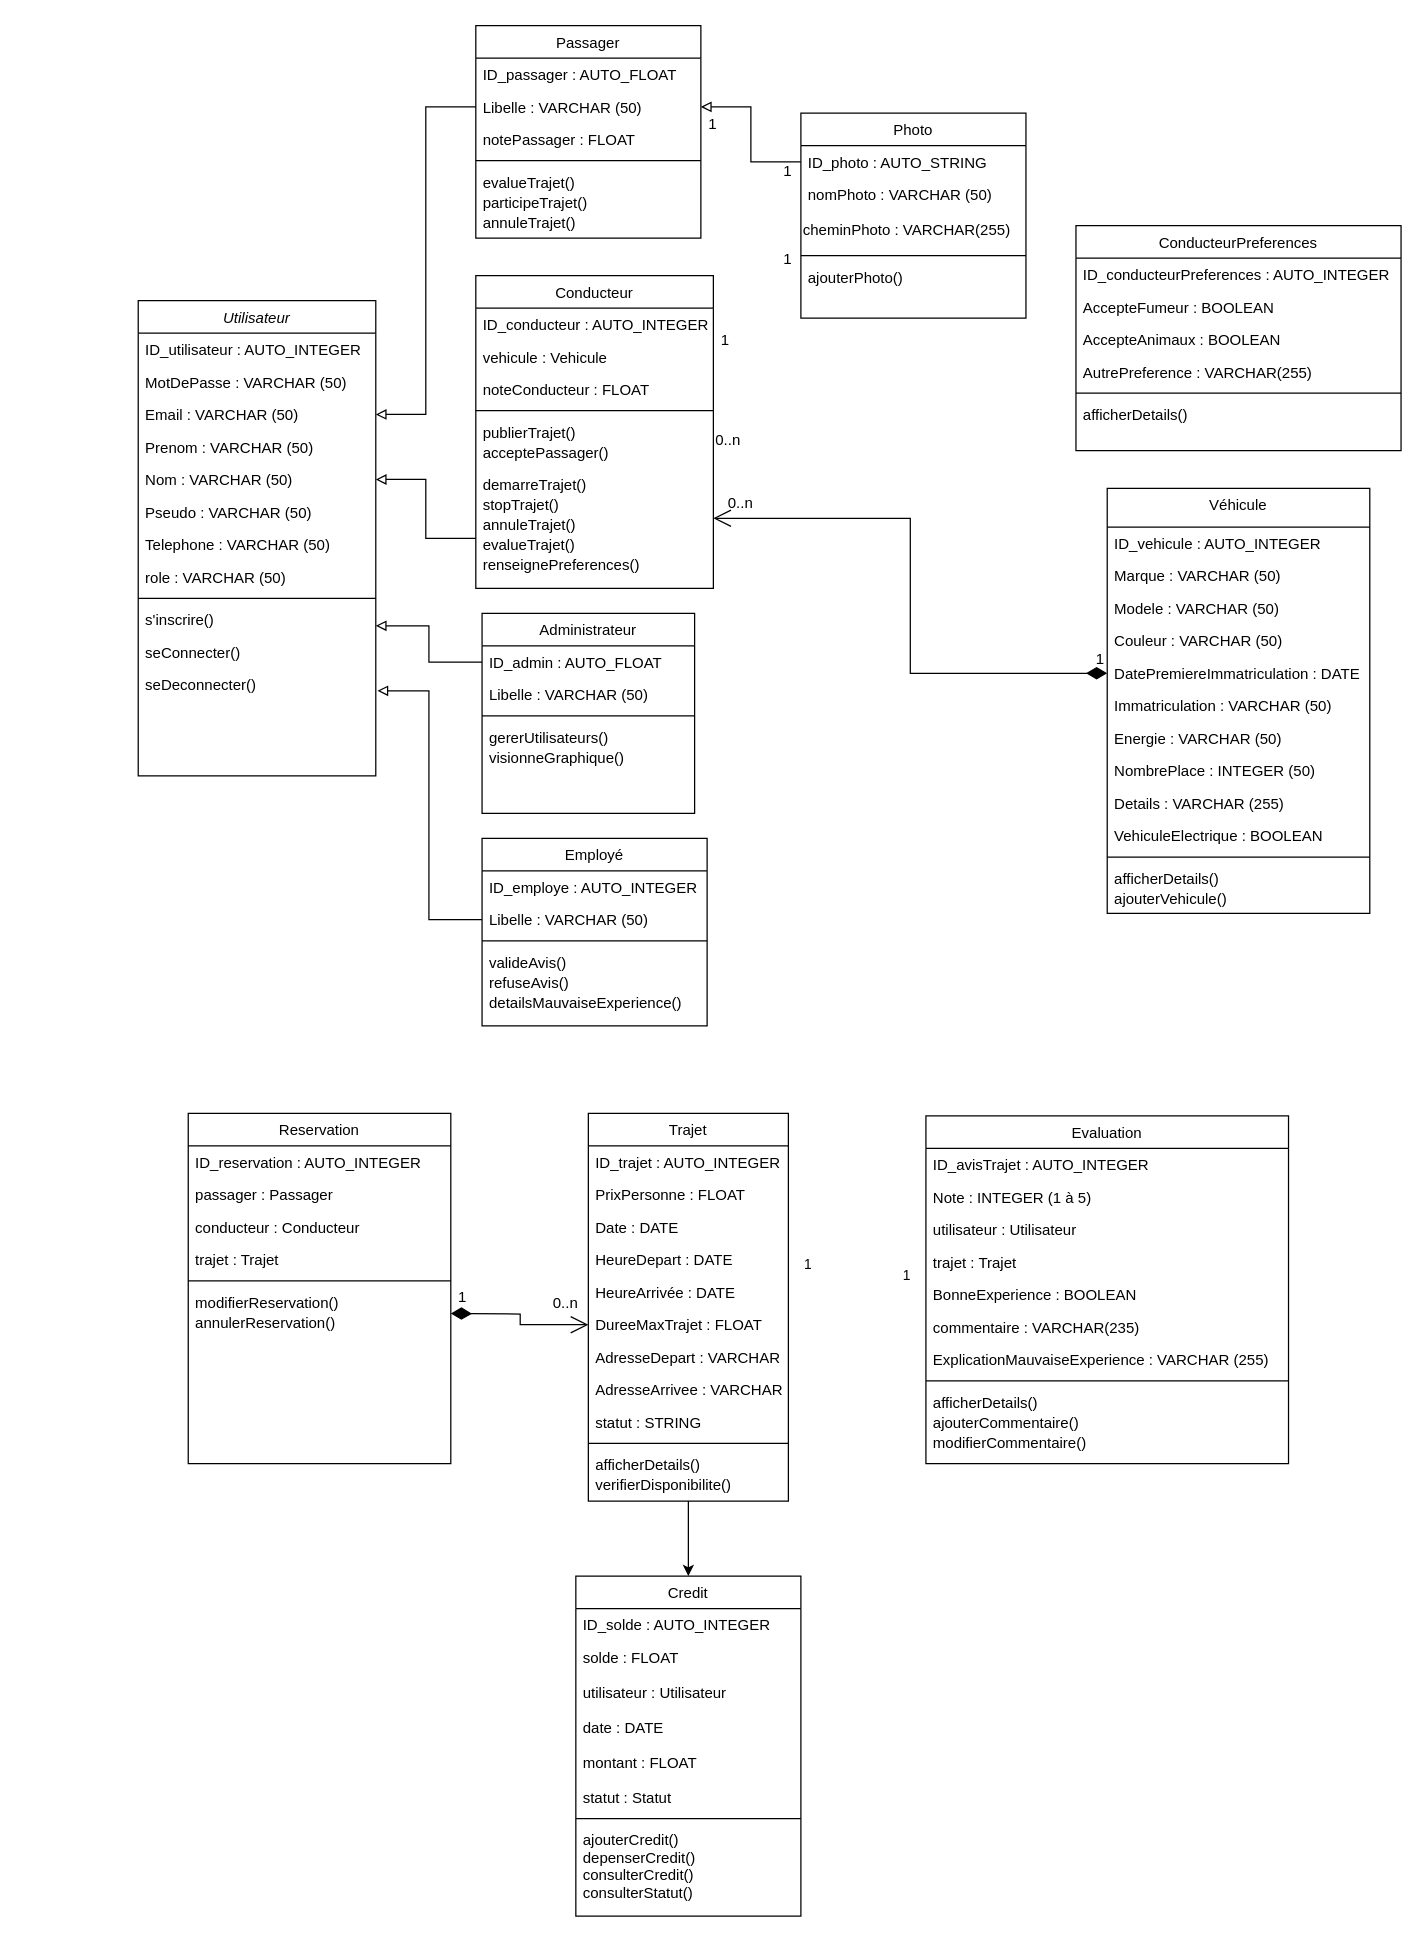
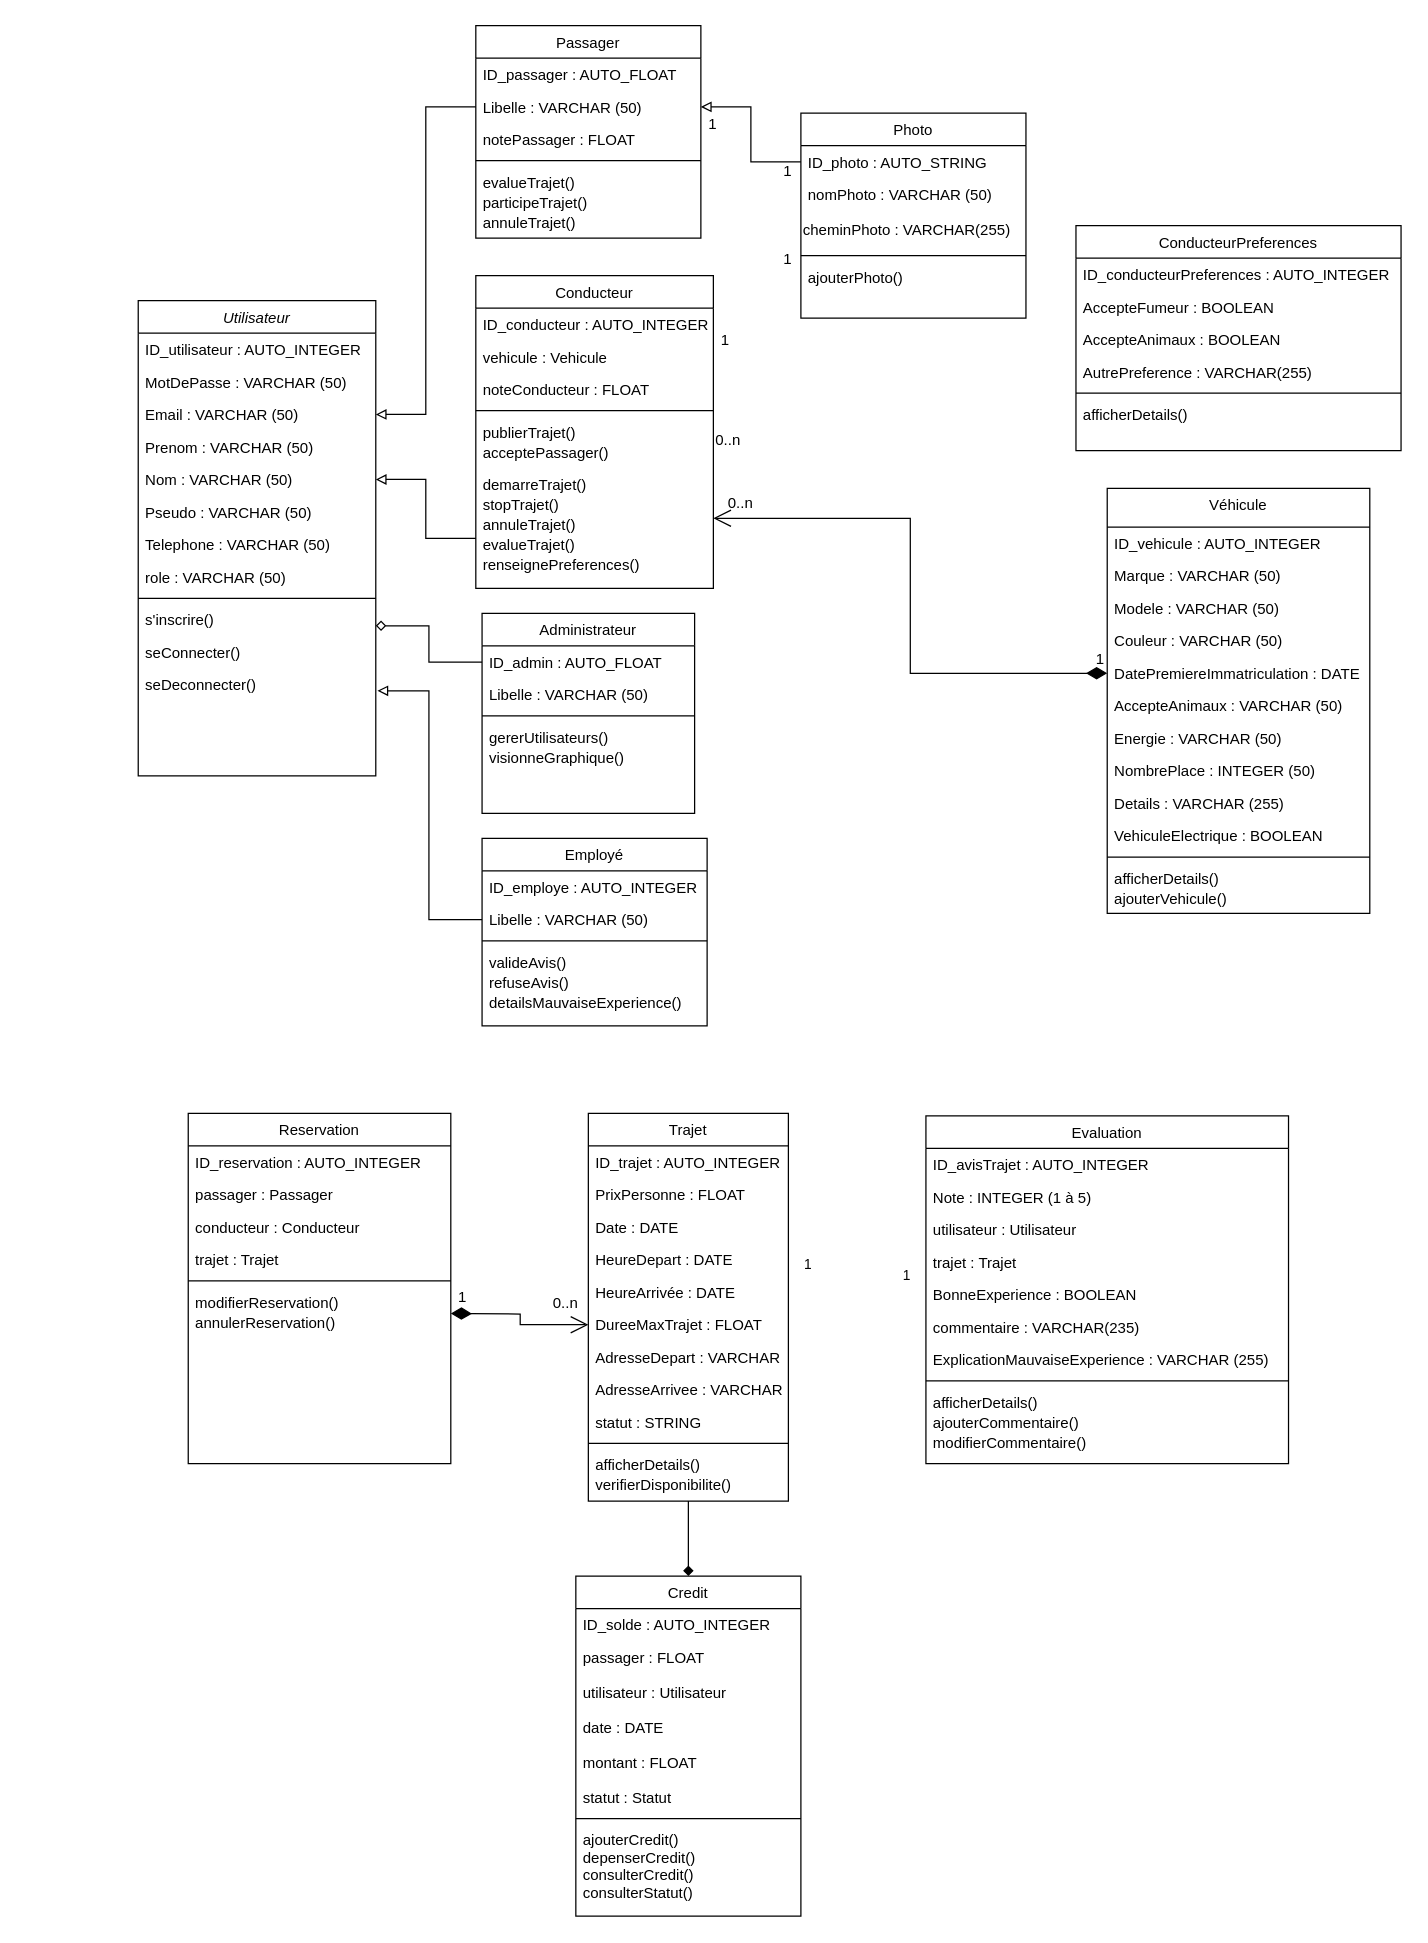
edge "ID_admin : AUTO_FLOAT" -> "seConnecter()": arrowhead block -> diamond
node "Immatriculation : VARCHAR (50)": label "Immatriculation : VARCHAR (50)" -> "AccepteAnimaux : VARCHAR (50)"
edge "Trajet" -> "Credit": arrowhead classic -> diamond
node "solde : FLOAT": label "solde : FLOAT" -> "passager : FLOAT"
